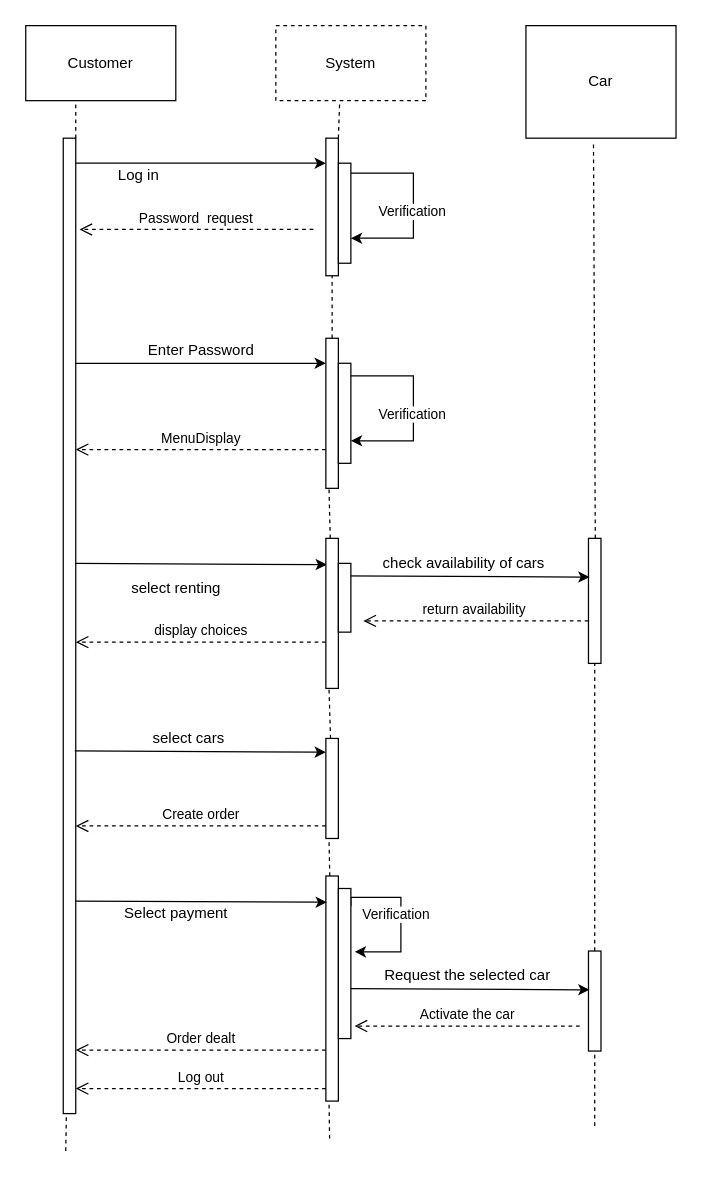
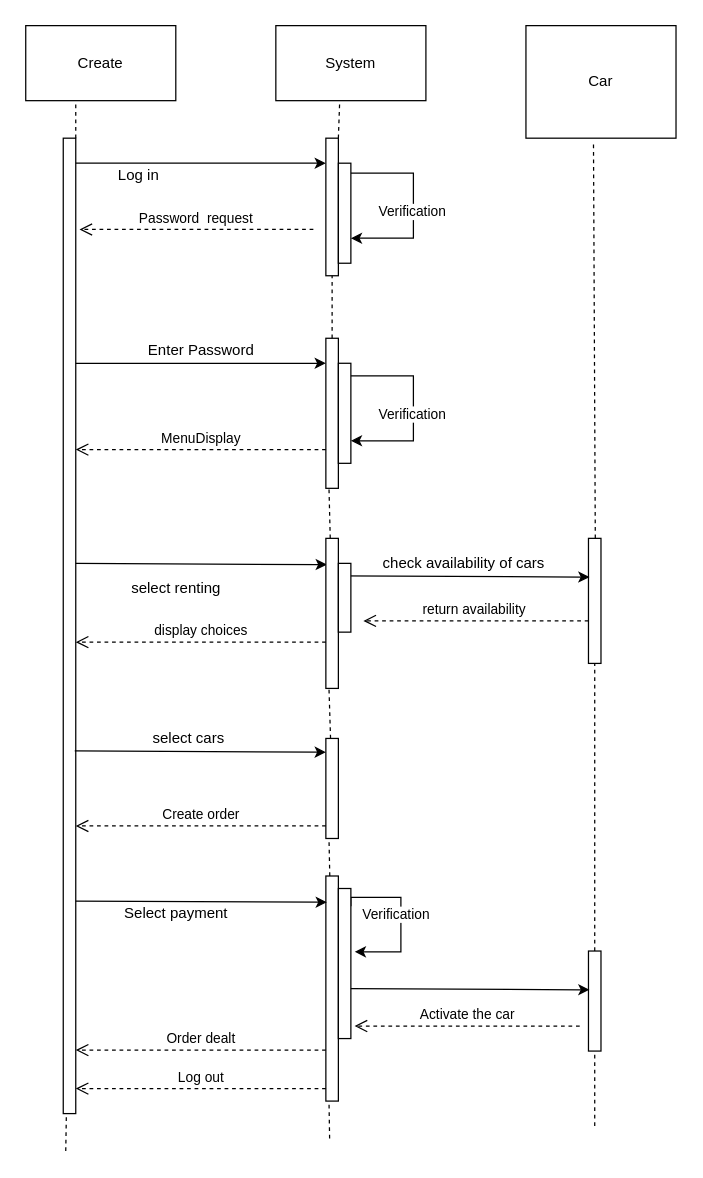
node "Customer": label "Customer" -> "Create"
node "System": style dashed -> solid
node "Request the selected car": removed
